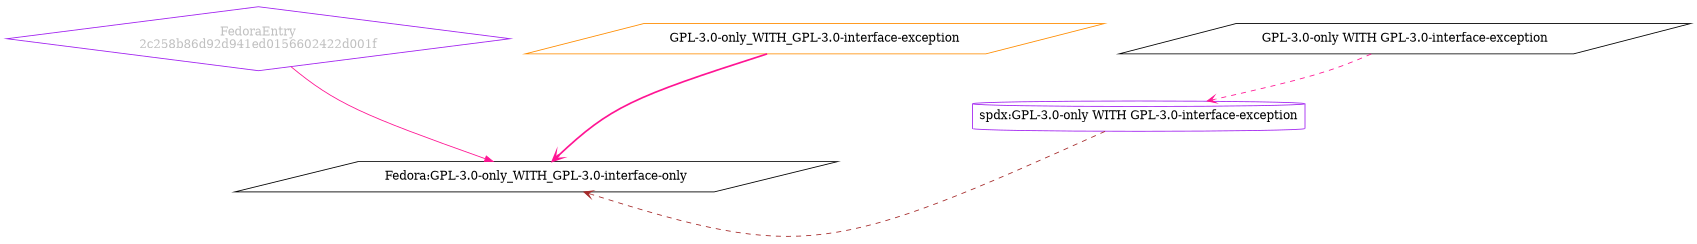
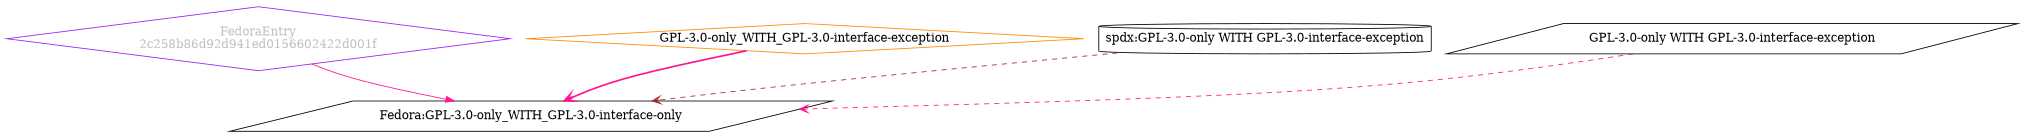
node "GPL-3.0-only_WITH_GPL-3.0-interface-exception": shape parallelogram -> diamond
edge "GPL-3.0-only WITH GPL-3.0-interface-exception" -> "spdx:GPL-3.0-only WITH GPL-3.0-interface-exception": now "GPL-3.0-only WITH GPL-3.0-interface-exception" -> "Fedora:GPL-3.0-only_WITH_GPL-3.0-interface-only"
node "spdx:GPL-3.0-only WITH GPL-3.0-interface-exception": color purple -> black
